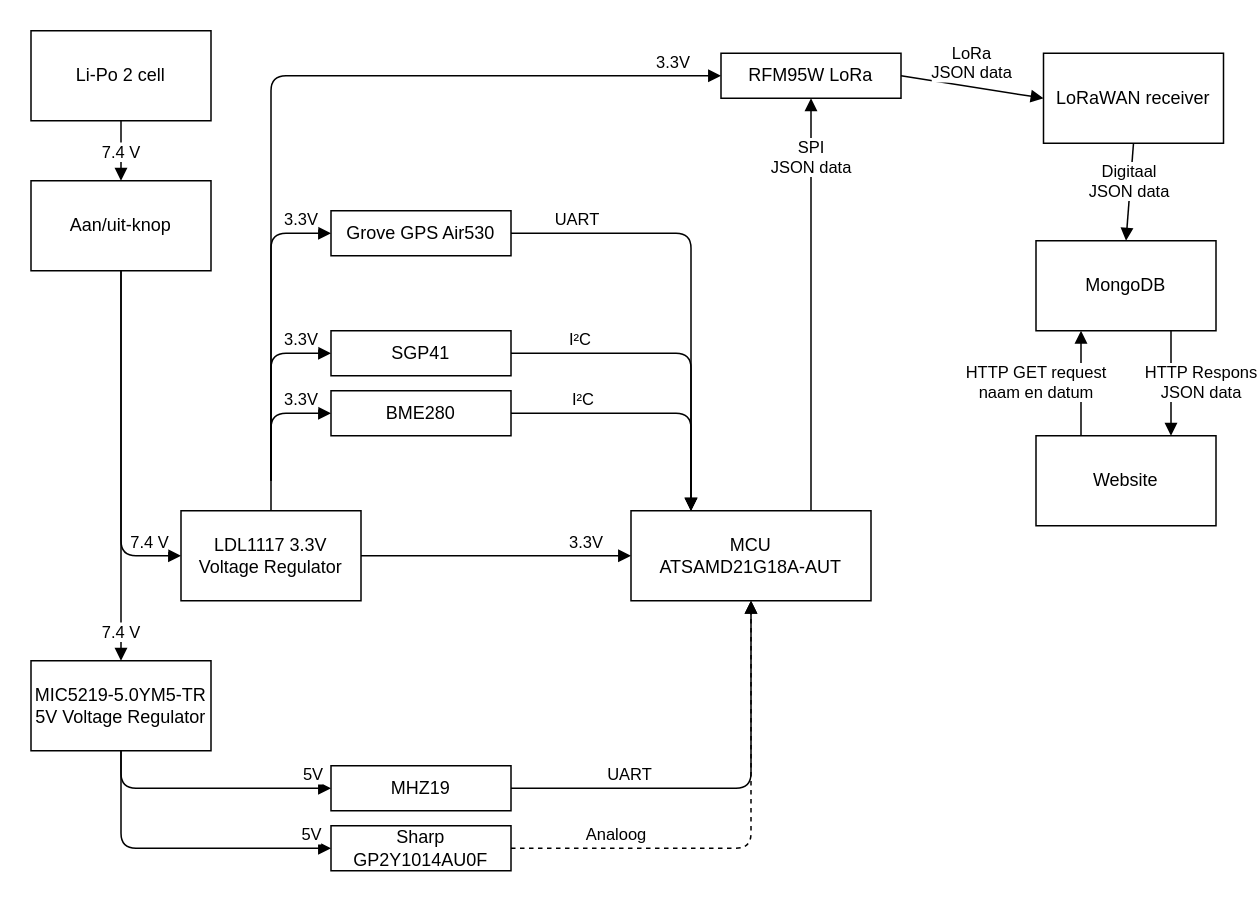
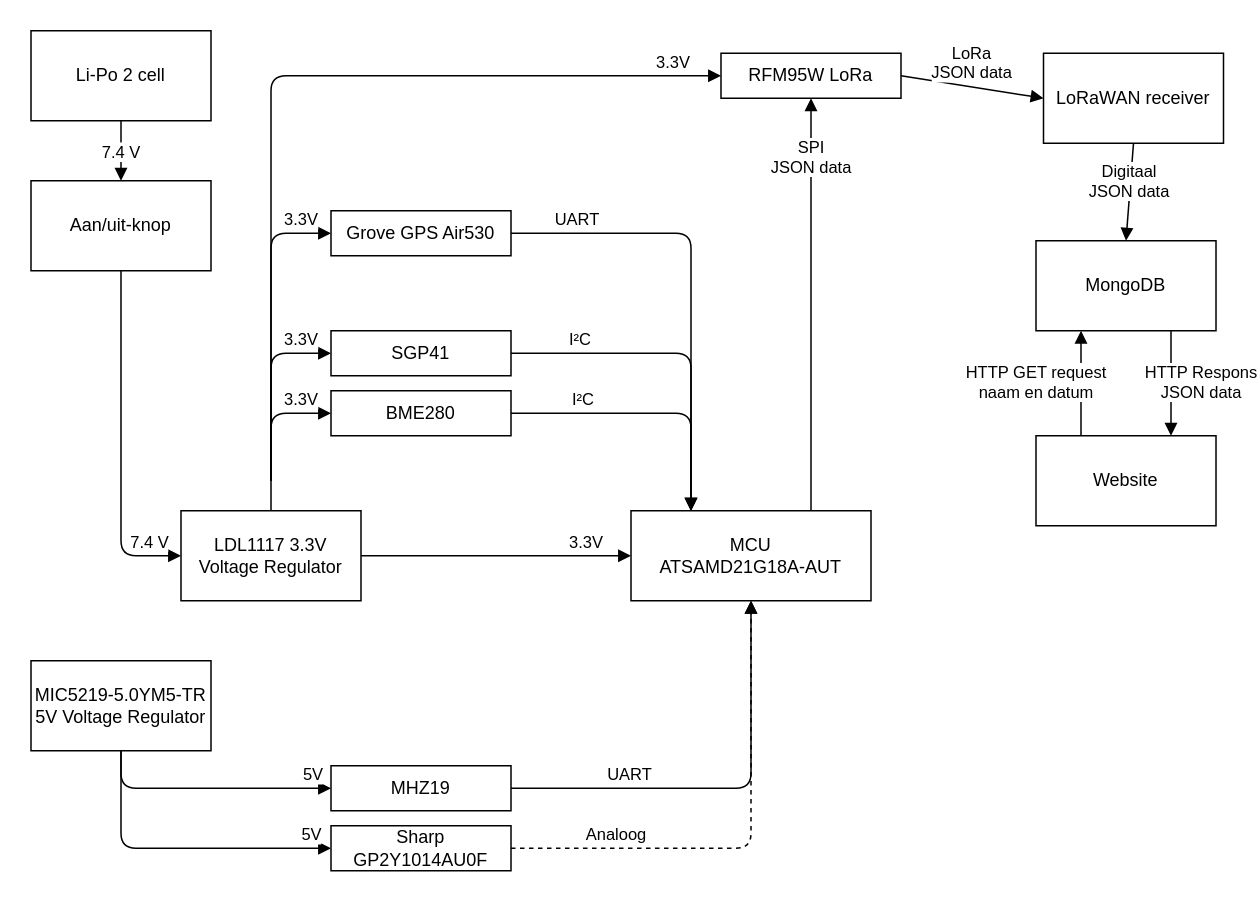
edge "Aan/uit-knop" -> "MIC5219-5.0YM5-TR 5V Voltage Regulator": removed, label "7.4 V"
